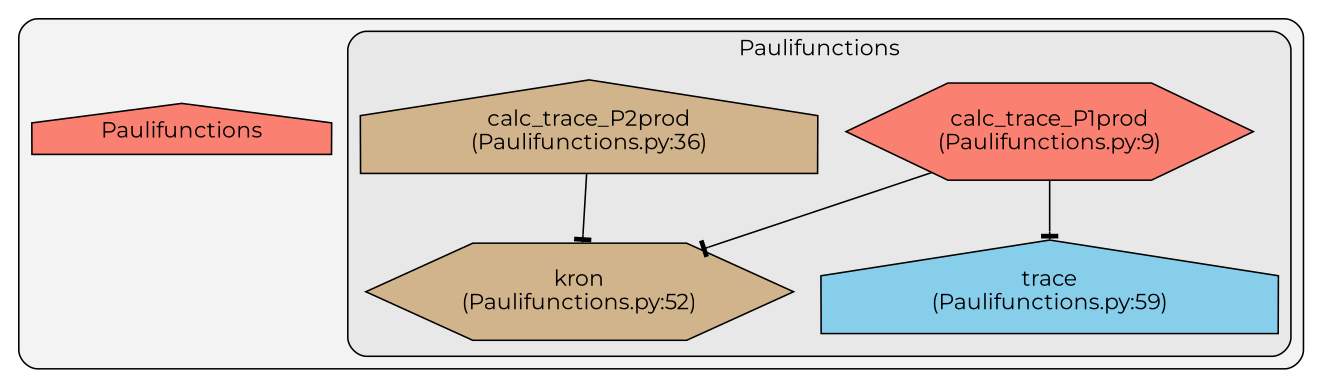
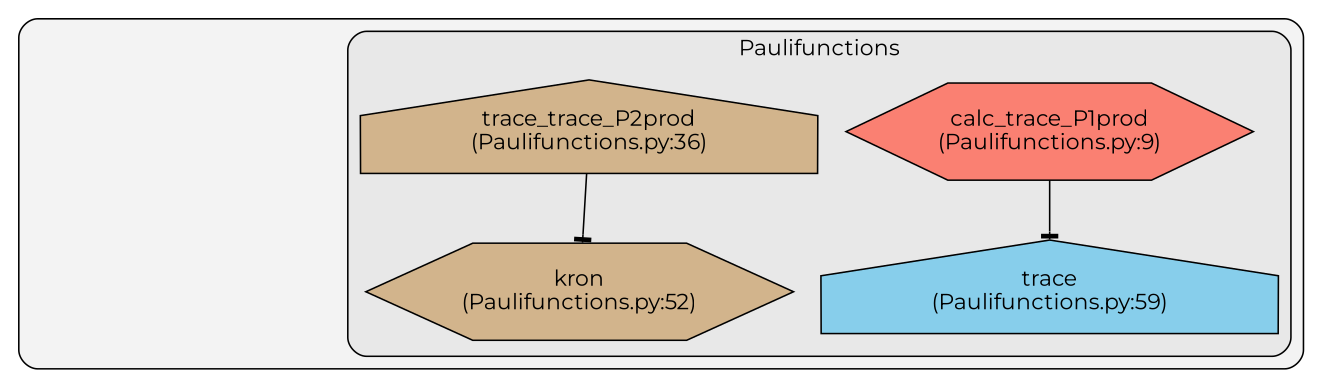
node "Paulifunctions": removed
node "calc_trace_P2prod (Paulifunctions.py:36)": label "calc_trace_P2prod (Paulifunctions.py:36)" -> "trace_trace_P2prod (Paulifunctions.py:36)"
edge "calc_trace_P1prod (Paulifunctions.py:9)" -> "kron (Paulifunctions.py:52)": removed
